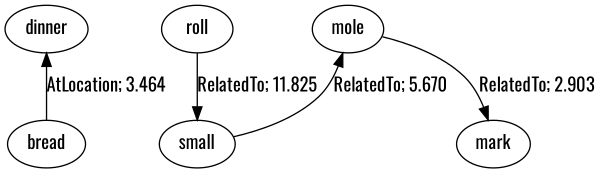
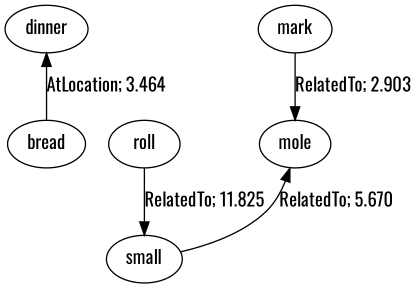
edge "mole" -> "mark": reversed
